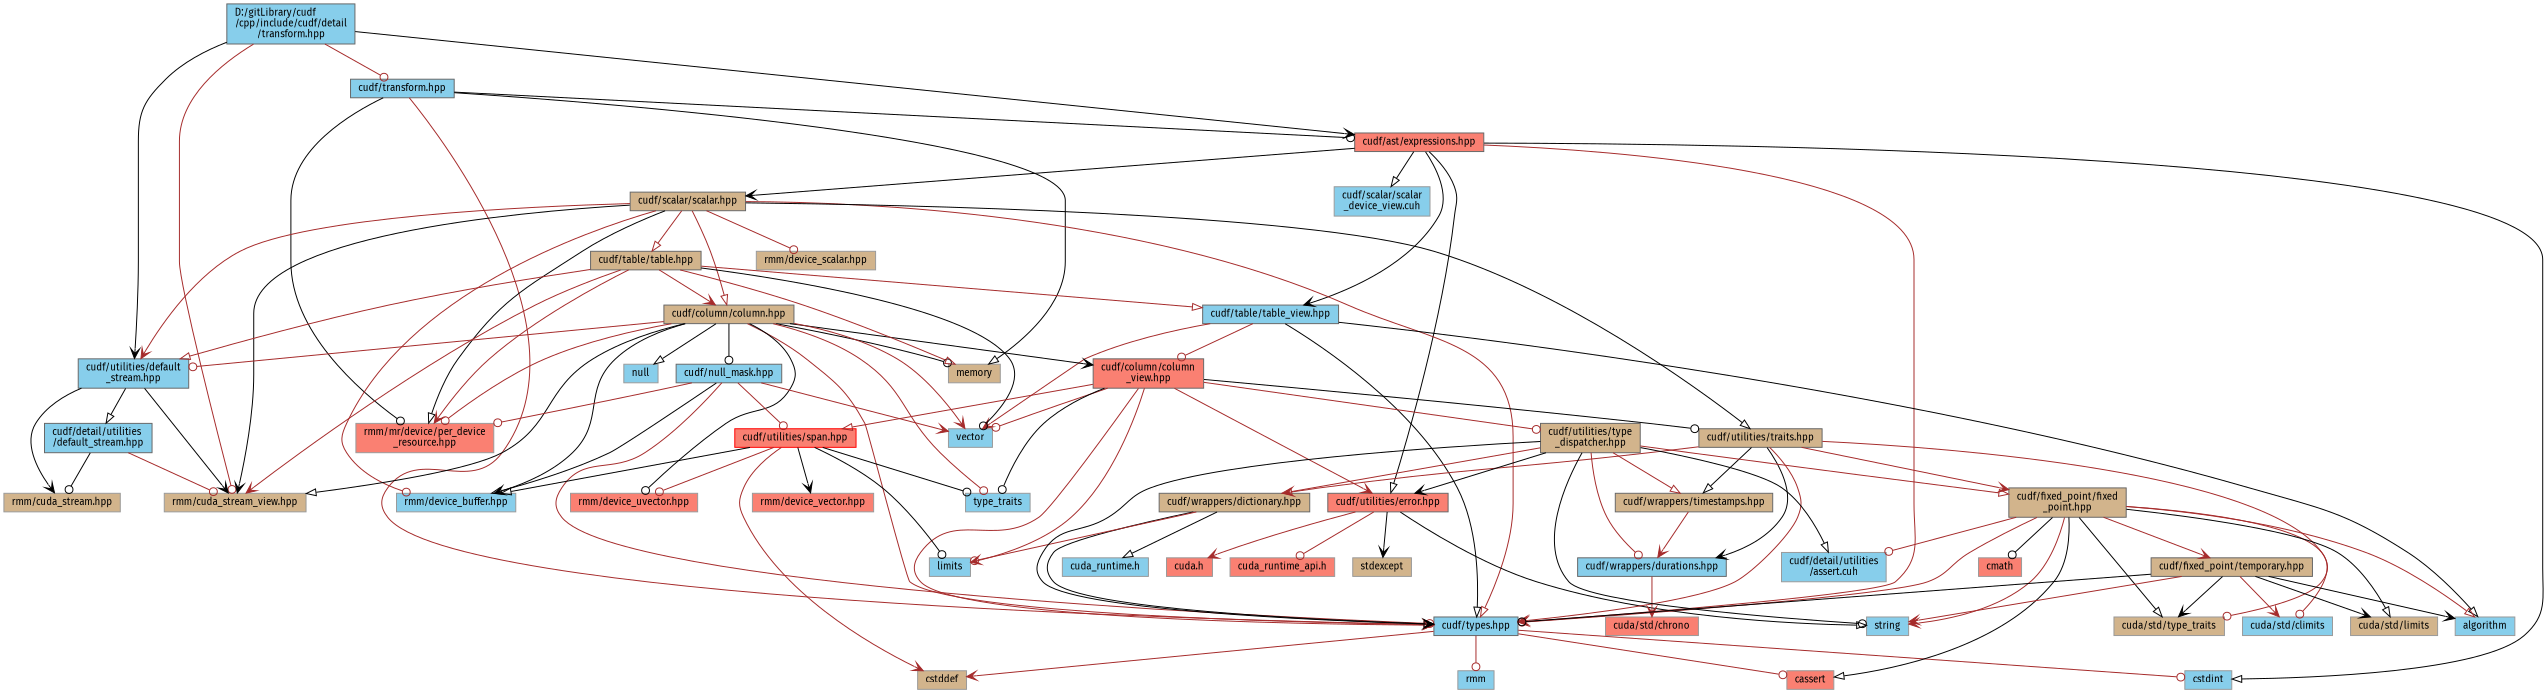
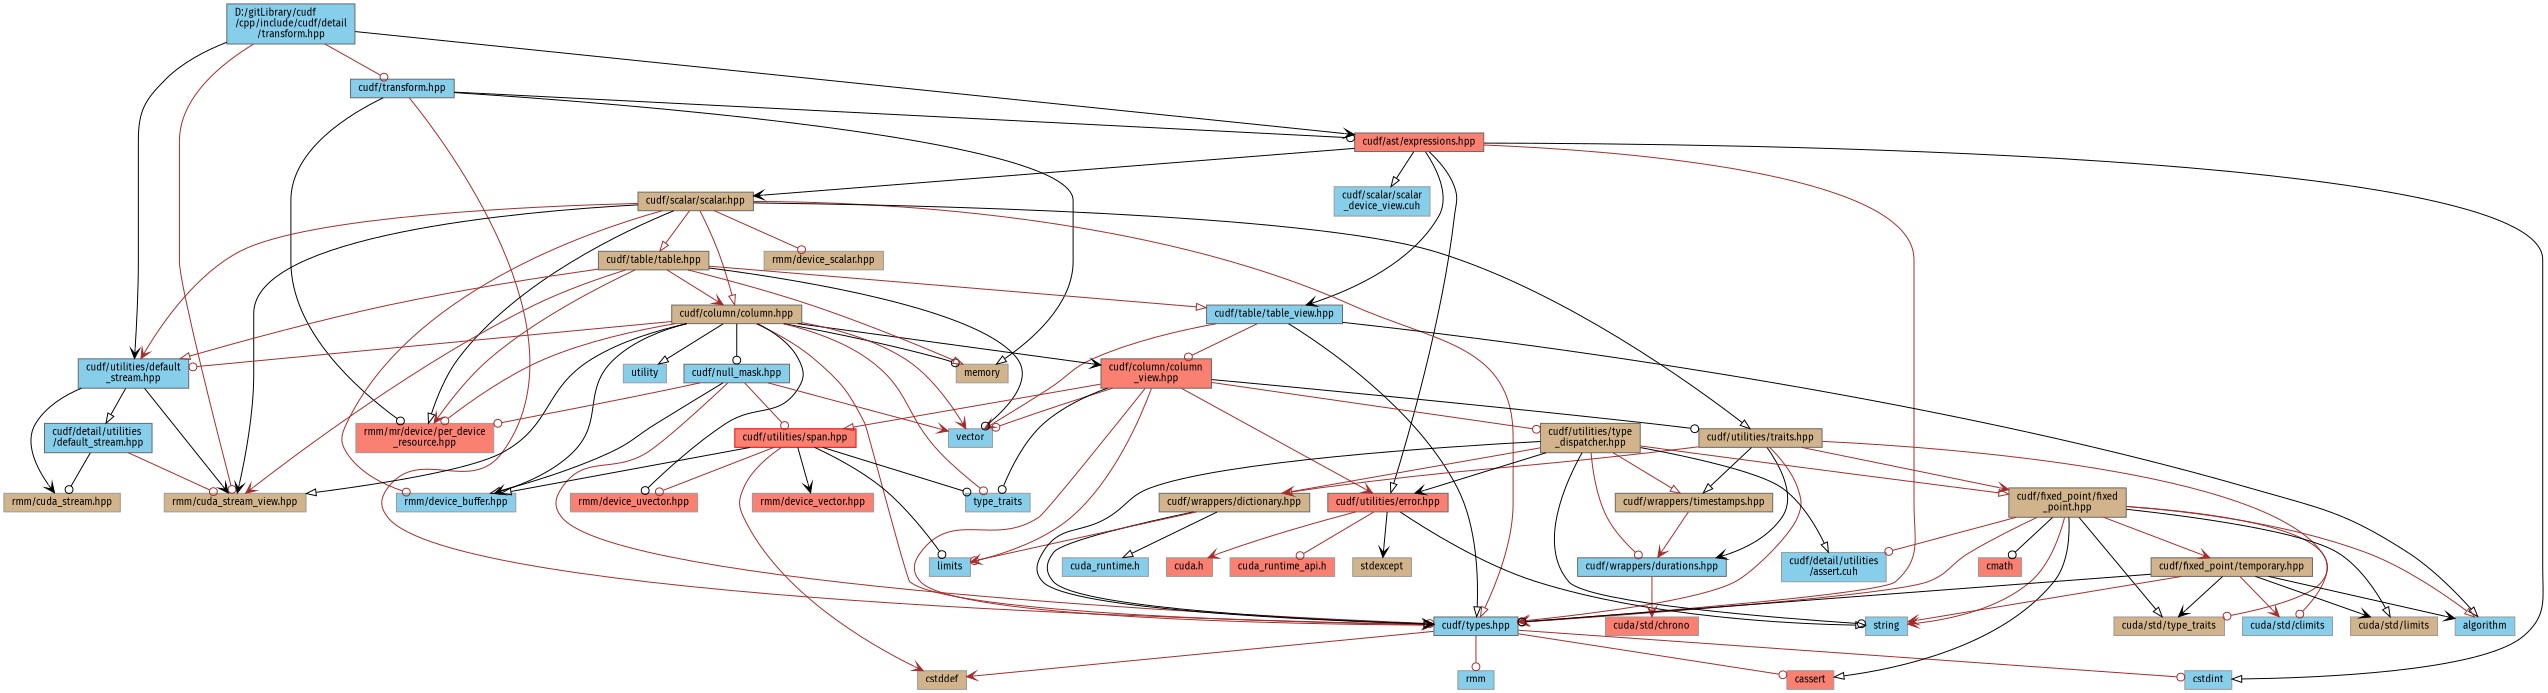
node "null": label "null" -> "utility"
